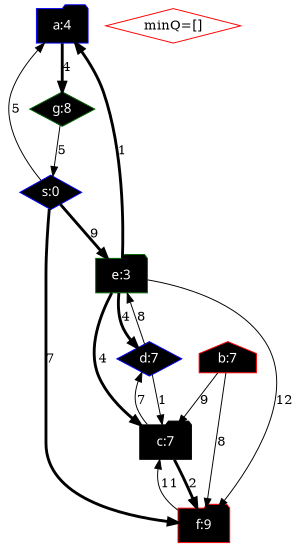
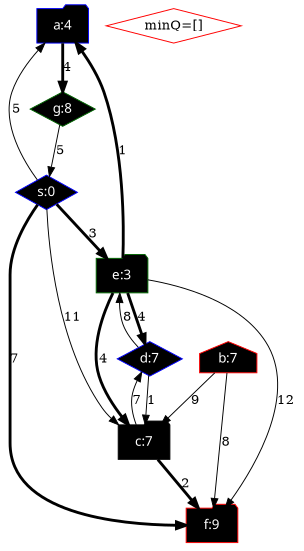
edge "s:0" -> "e:3": label "9" -> "3"
edge "f:9" -> "c:7": now "s:0" -> "c:7"
